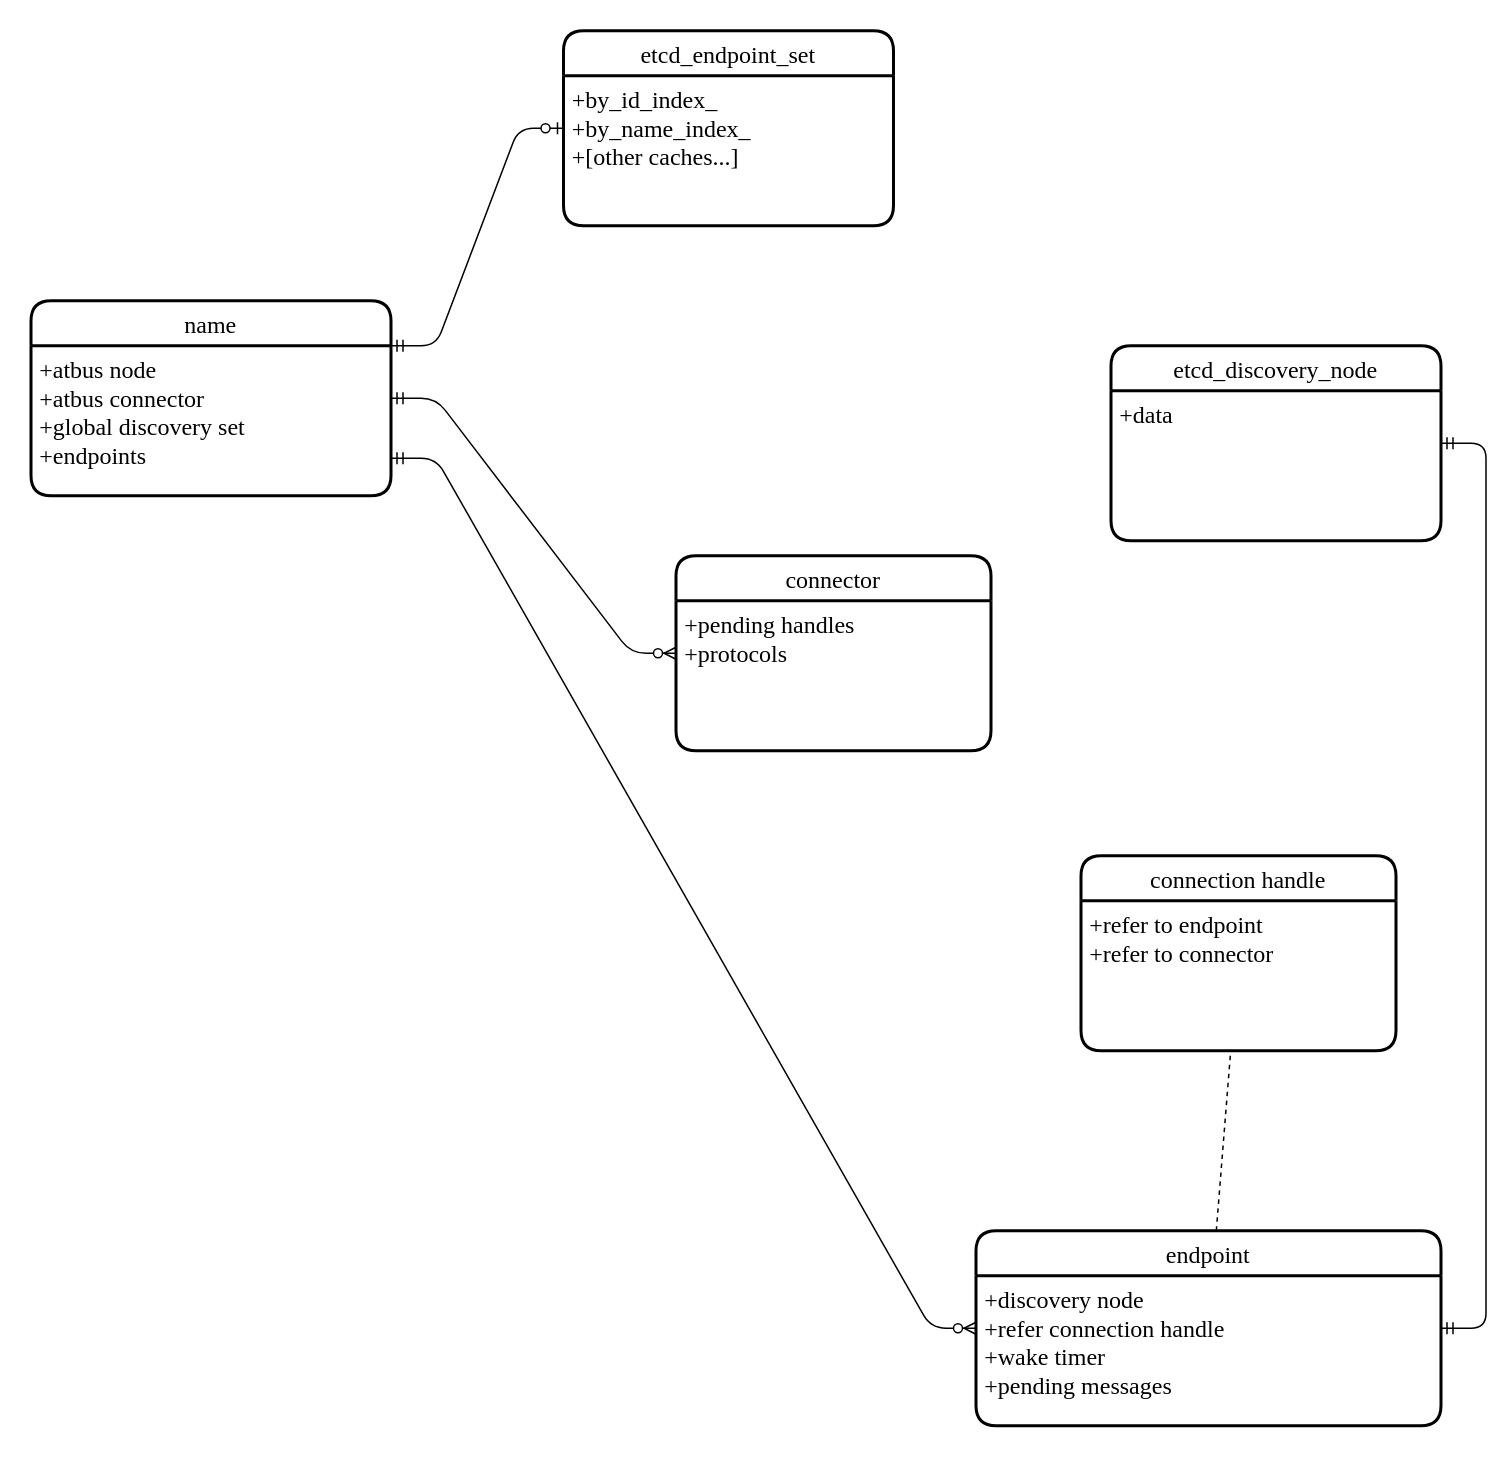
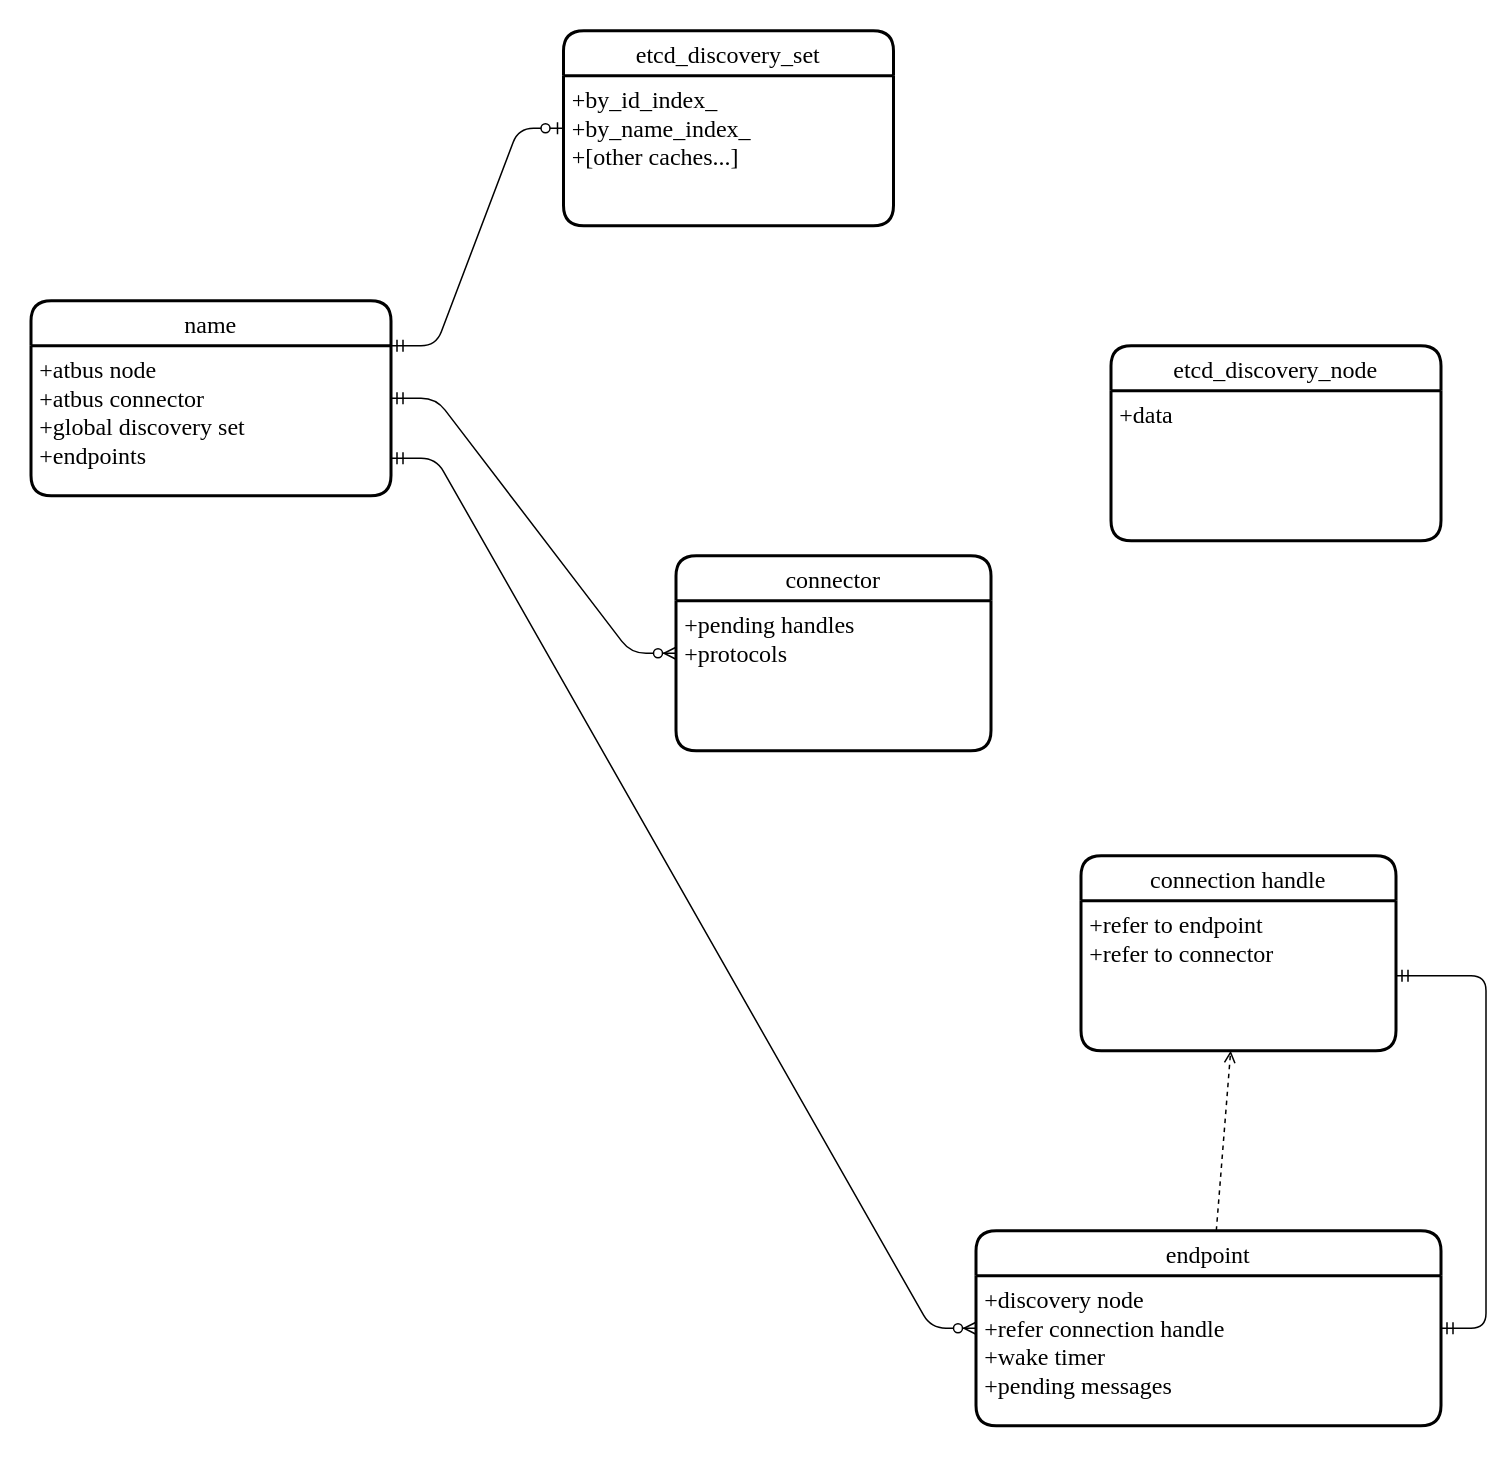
node "etcd_endpoint_set": label "etcd_endpoint_set" -> "etcd_discovery_set"
edge "etcd_discovery_node" -- "endpoint": now "+refer to endpoint +refer to connector" -- "endpoint"
edge "connection handle" -- "endpoint": arrowhead none -> open
